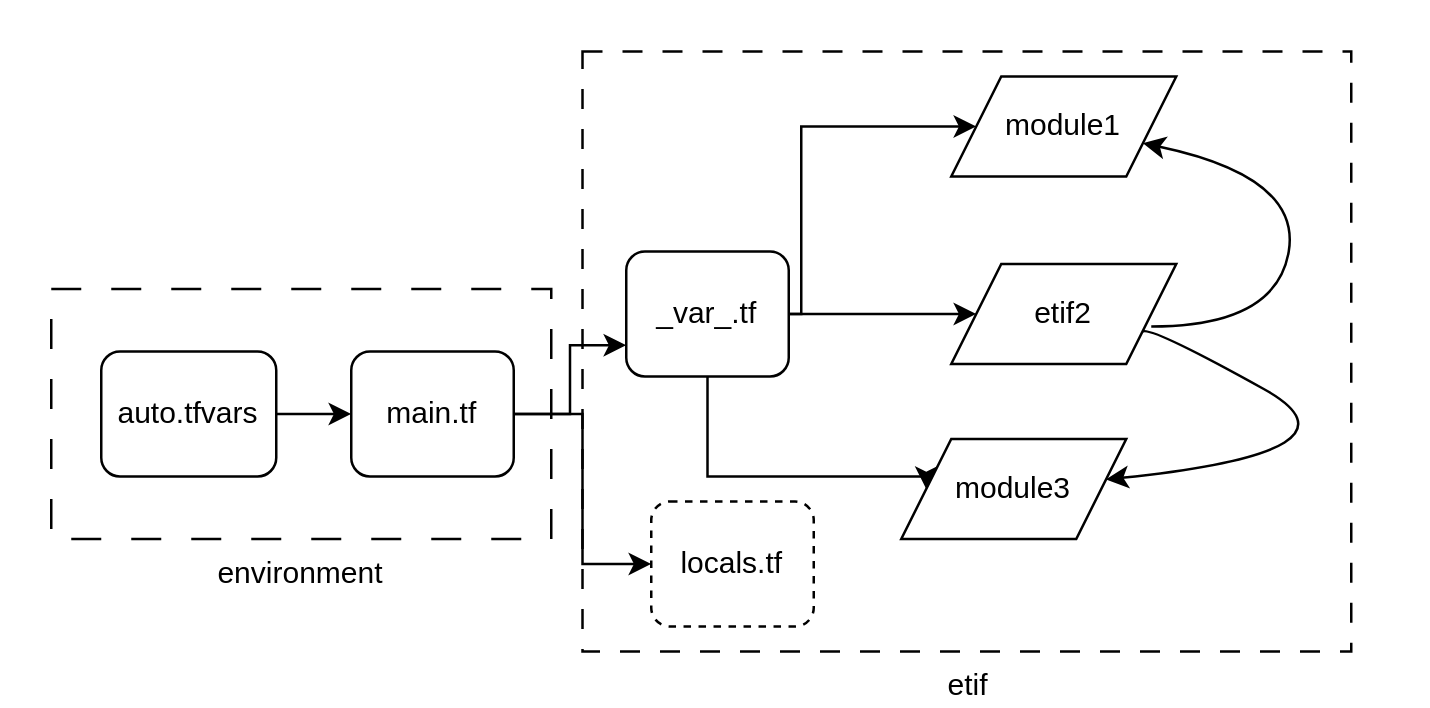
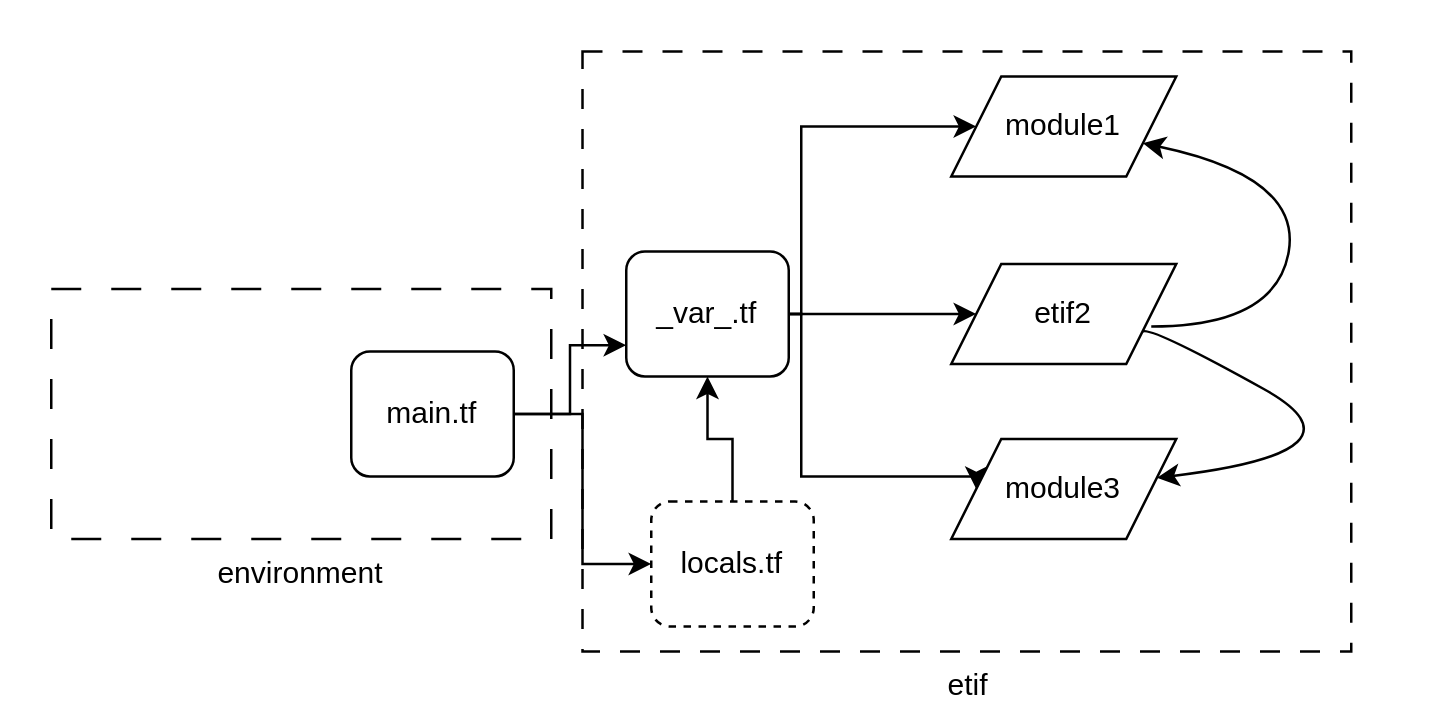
node "auto.tfvars": removed
edge "auto.tfvars" -> "main.tf": removed
edge "locals.tf" -> "_var_.tf": added
node "module3": moved (1014, 489) -> (1064, 489)
